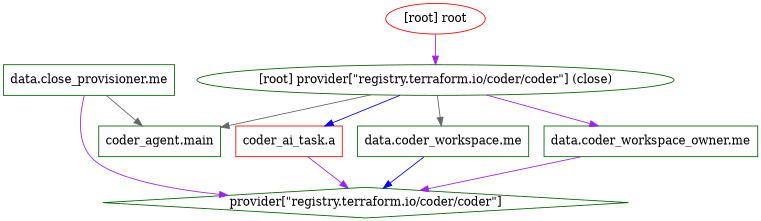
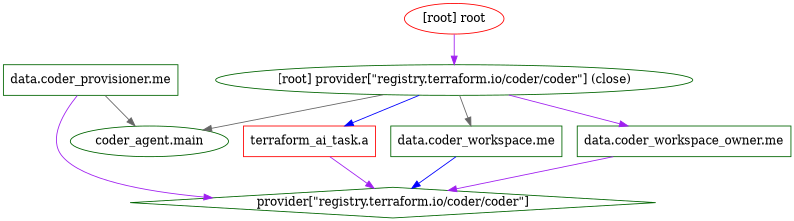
node "data.close_provisioner.me": label "data.close_provisioner.me" -> "data.coder_provisioner.me"
node "coder_agent.main": shape box -> ellipse
node "coder_ai_task.a": label "coder_ai_task.a" -> "terraform_ai_task.a"
